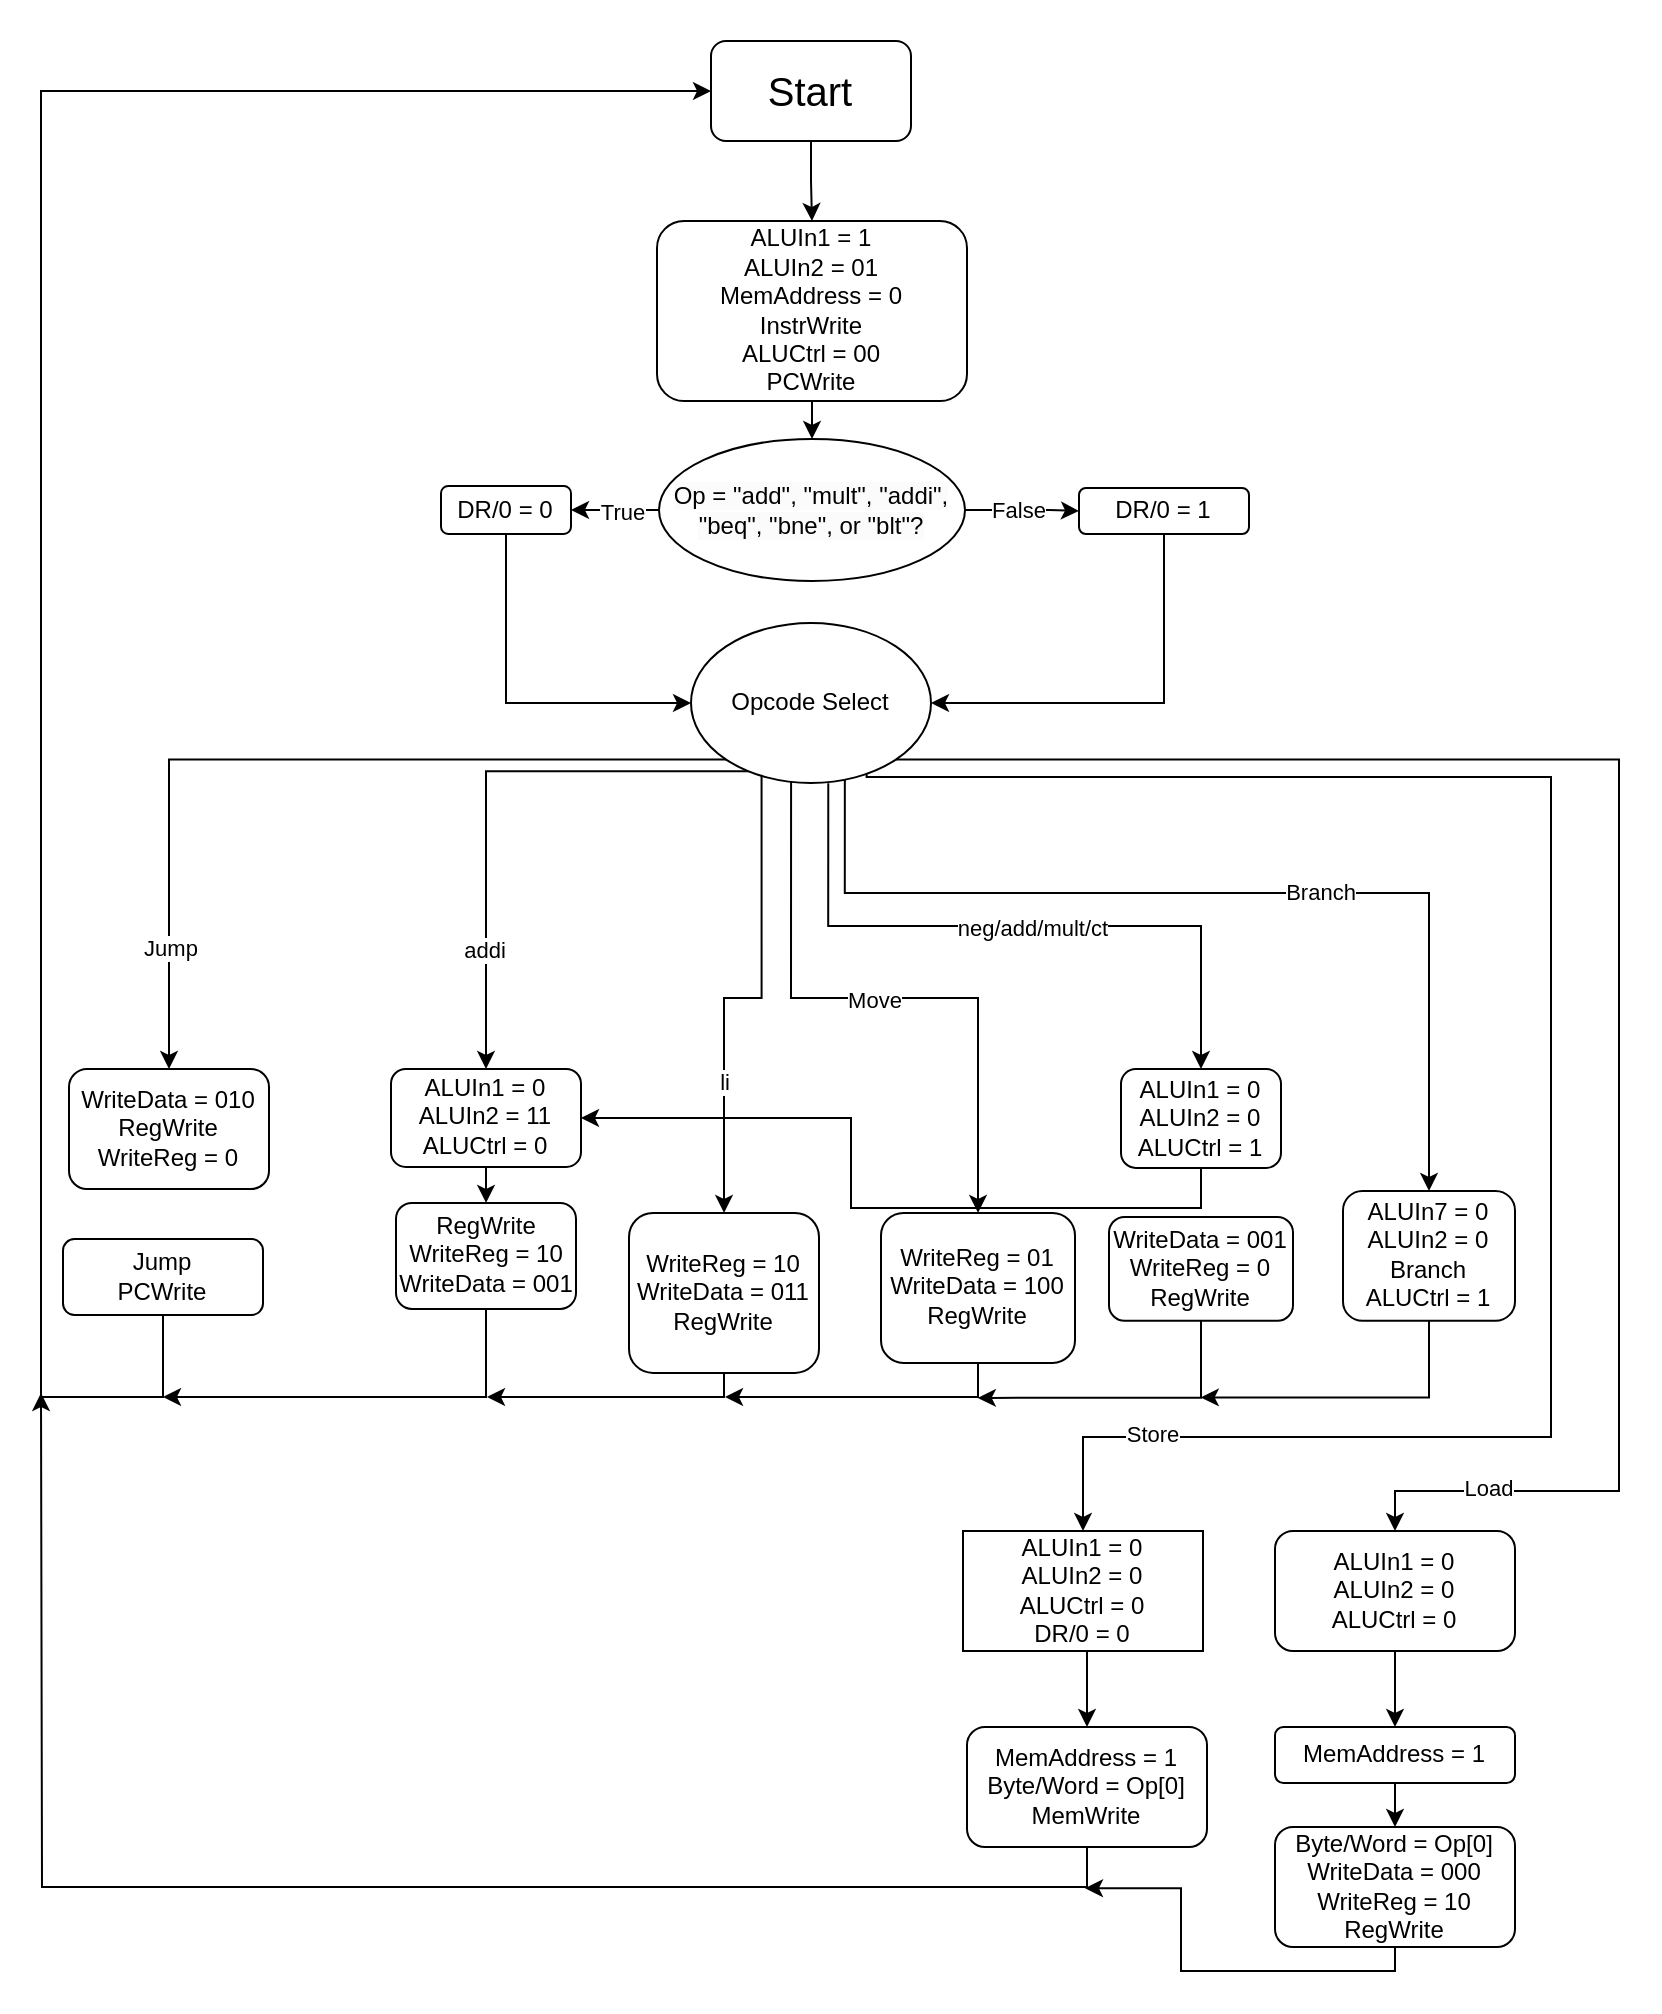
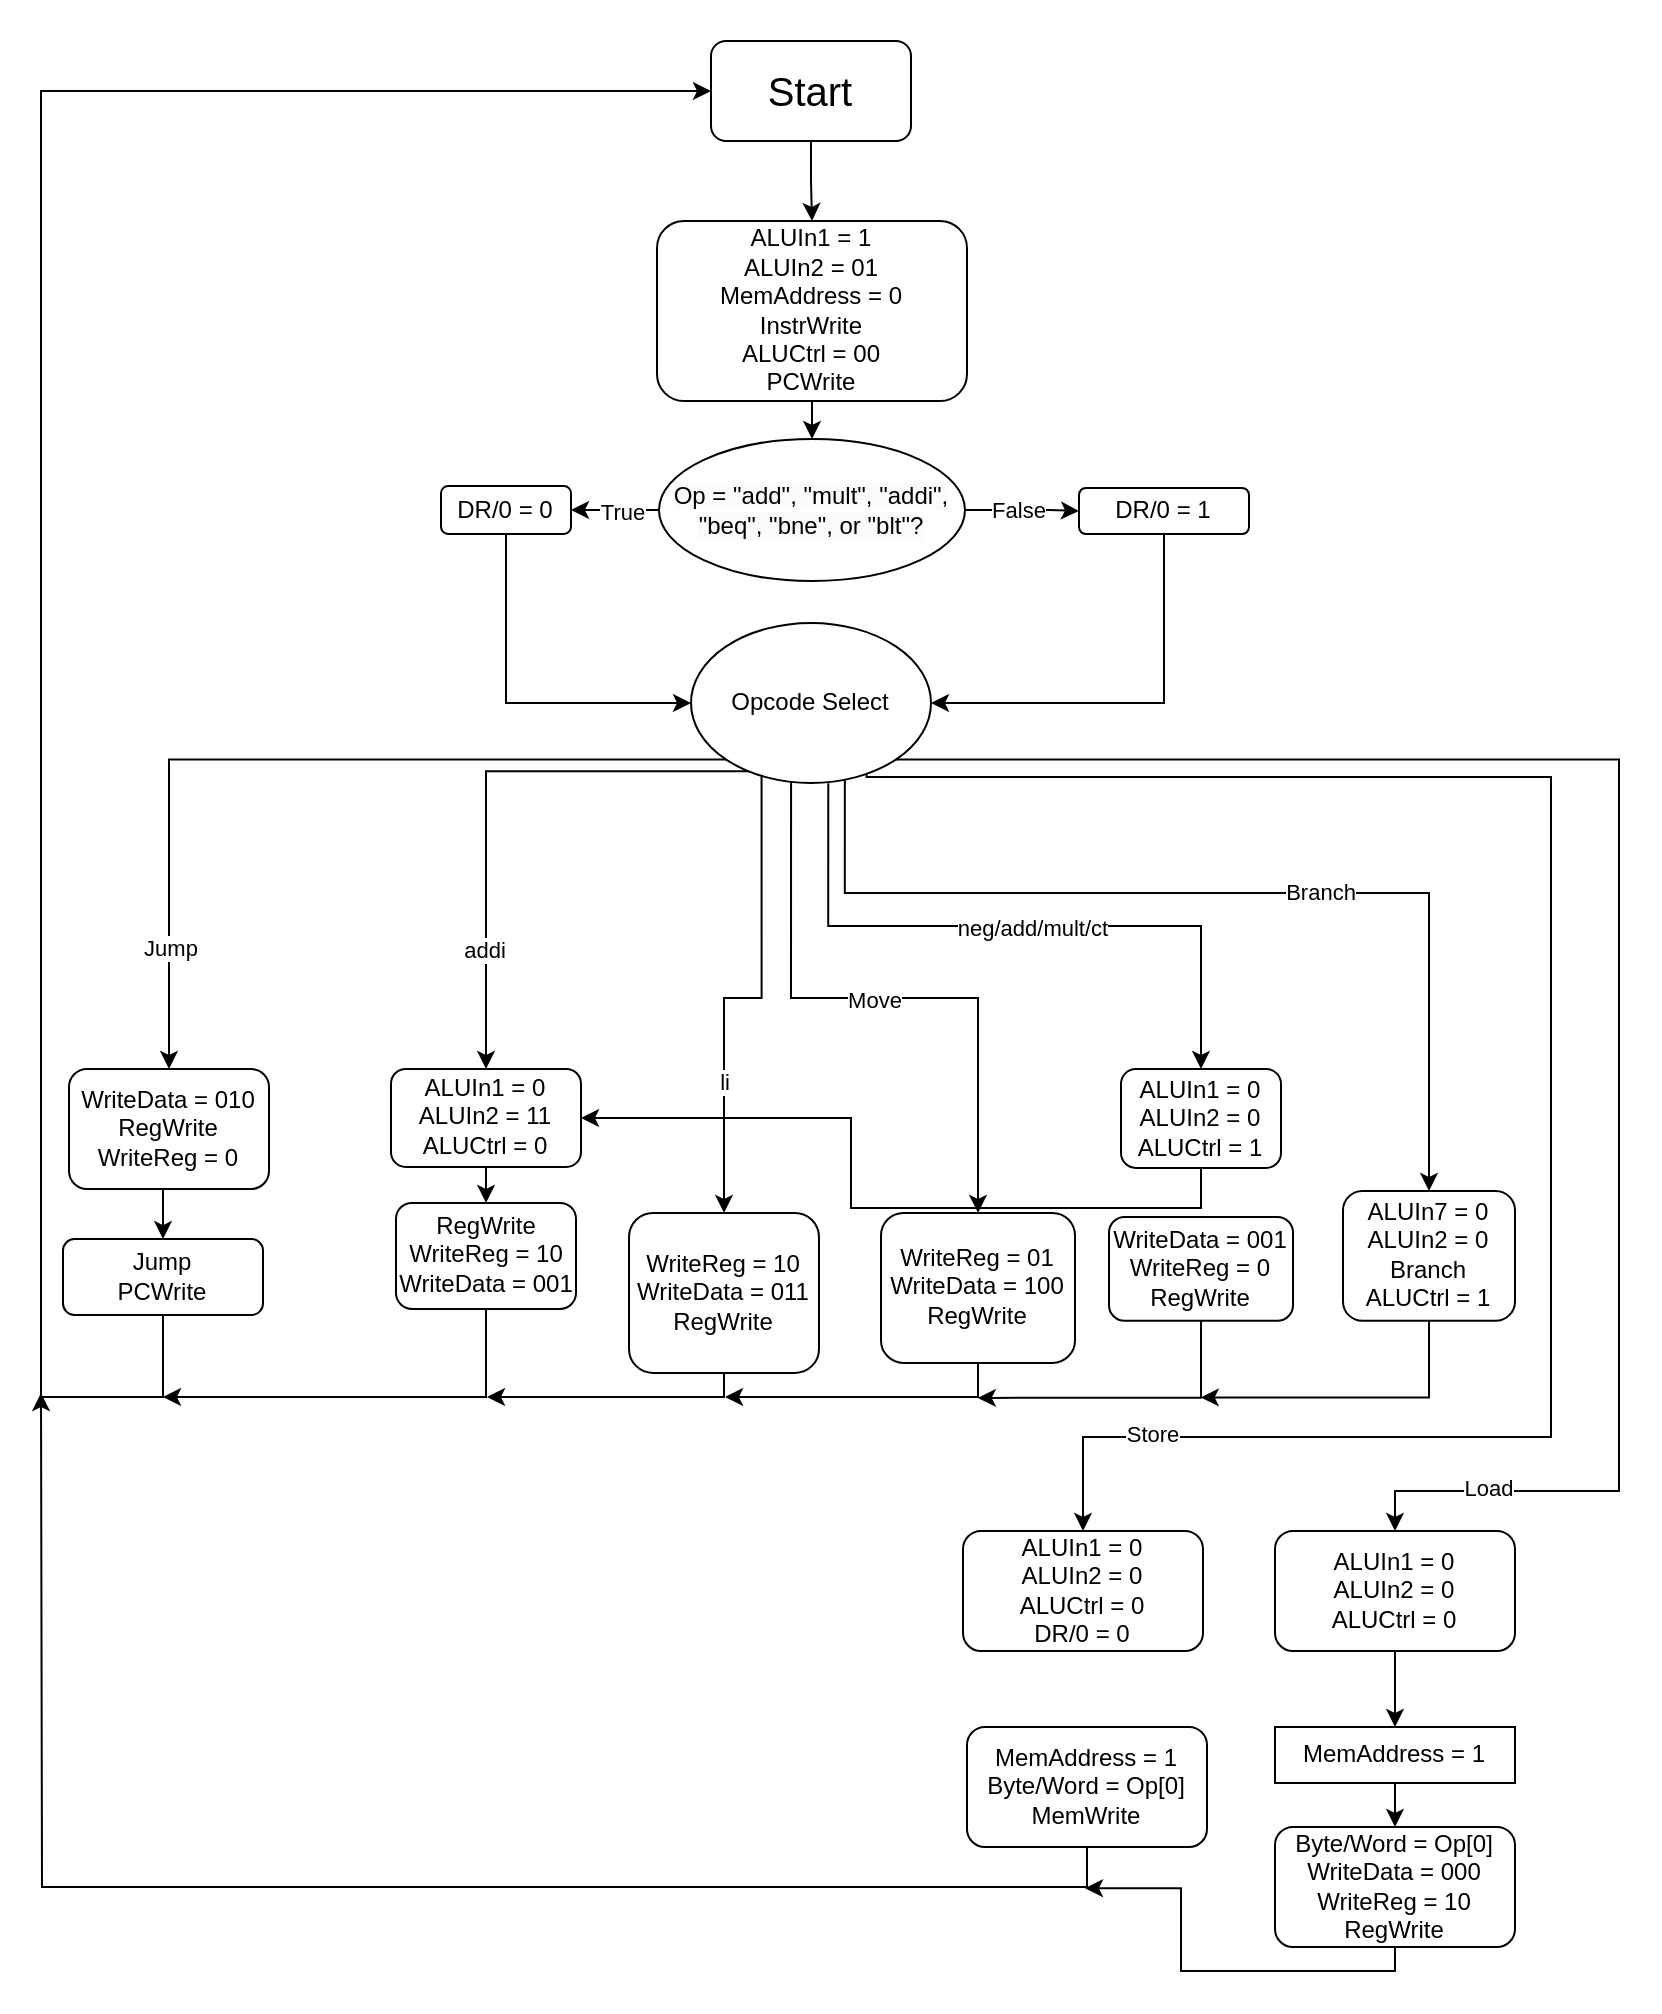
edge "WriteData = 010 RegWrite WriteReg = 0" -> "Jump PCWrite": added
node "ALUIn1 = 0 ALUIn2 = 0 ALUCtrl = 0 DR/0 = 0": shape rectangle -> rounded rectangle
edge "ALUIn1 = 0 ALUIn2 = 0 ALUCtrl = 0 DR/0 = 0" -> "MemAddress = 1 Byte/Word = Op[0] MemWrite": removed
node "MemAddress = 1": shape rounded rectangle -> rectangle
